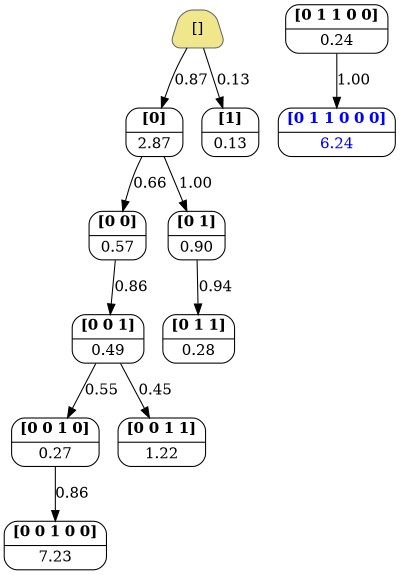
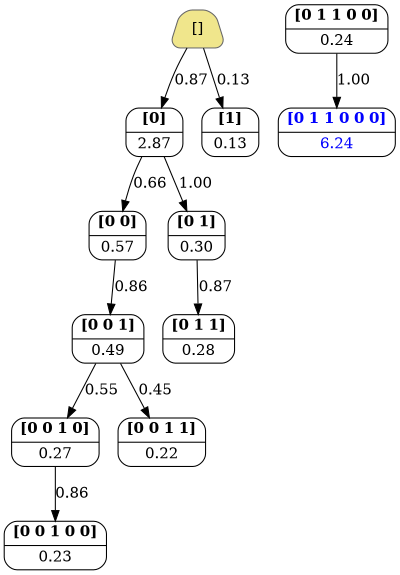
node "[0 1]": text "0.90" -> "0.30"
edge "[0 1]" -> "[0 1 1]": label "0.94" -> "0.87"
node "[0 0 1 1]": text "1.22" -> "0.22"
node "[0 0 1 0 0]": text "7.23" -> "0.23"
